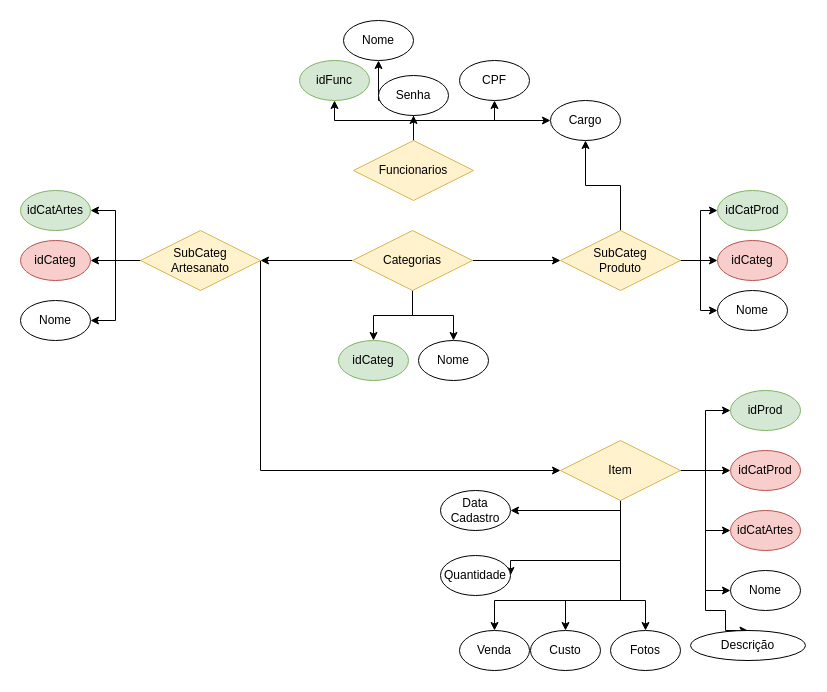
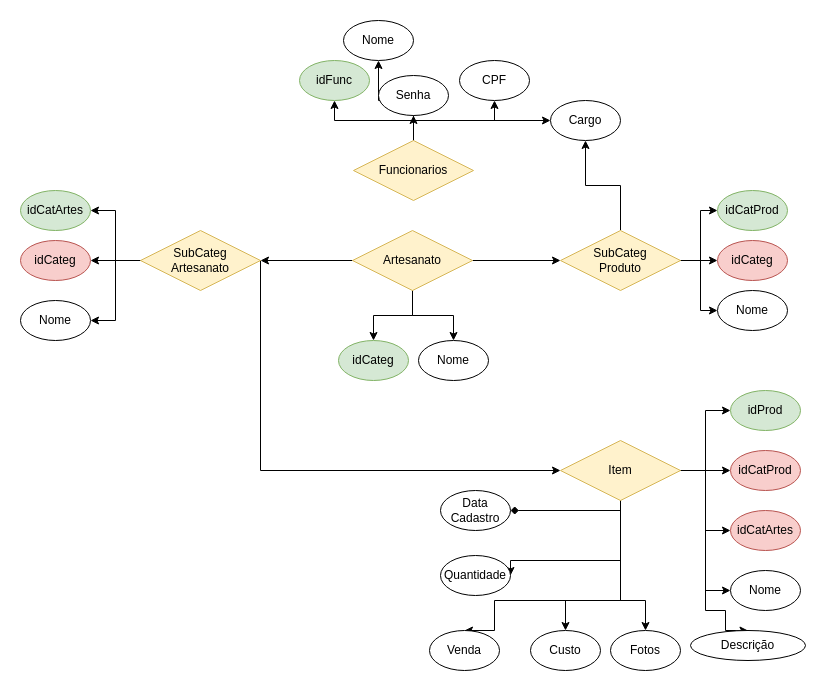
node "Categorias": label "Categorias" -> "Artesanato"
edge "Item" -> "Data Cadastro": arrowhead classic -> diamond
node "Venda": moved (495, 651) -> (465, 651)
